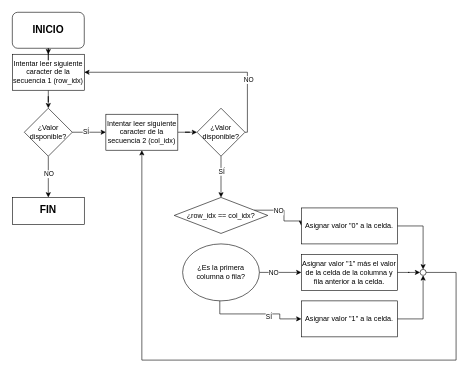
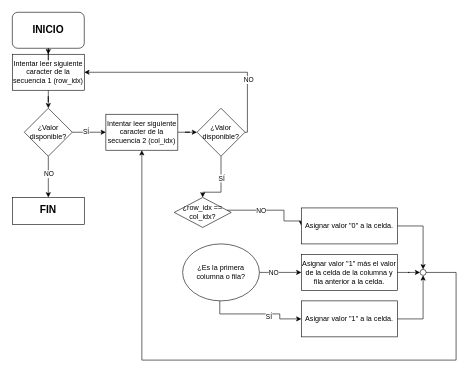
node "¿row_idx == col_idx?": size 94x36 -> 57x30
